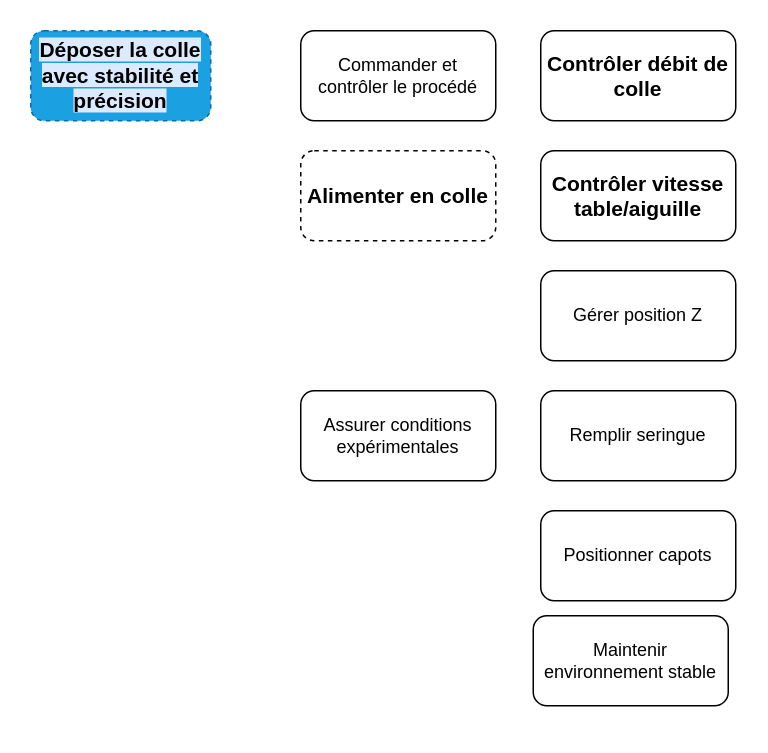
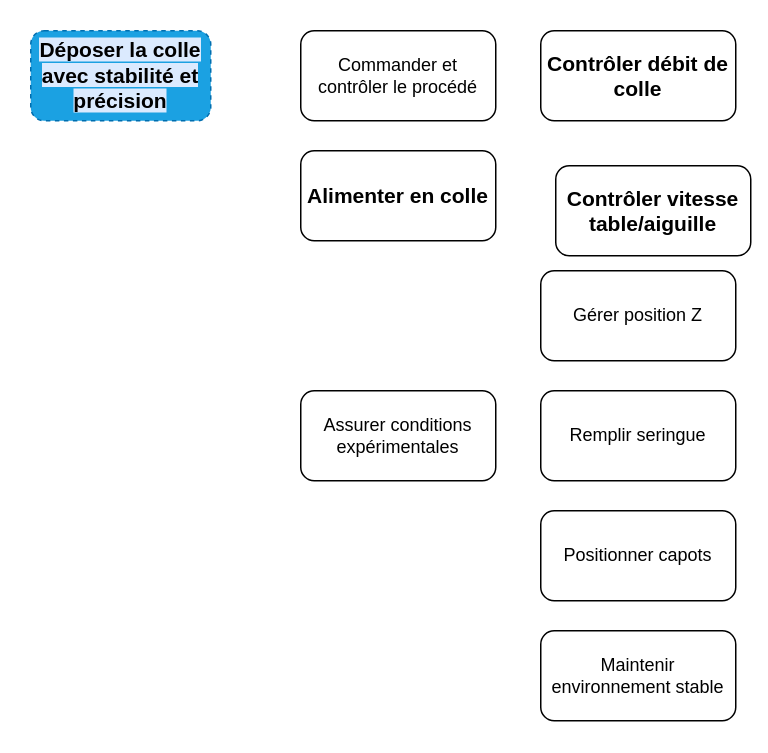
node "Alimenter en colle": style dashed -> solid
node "Contrôler vitesse table/aiguille": moved (638, 196) -> (653, 211)
node "Maintenir environnement stable": moved (631, 661) -> (638, 676)
